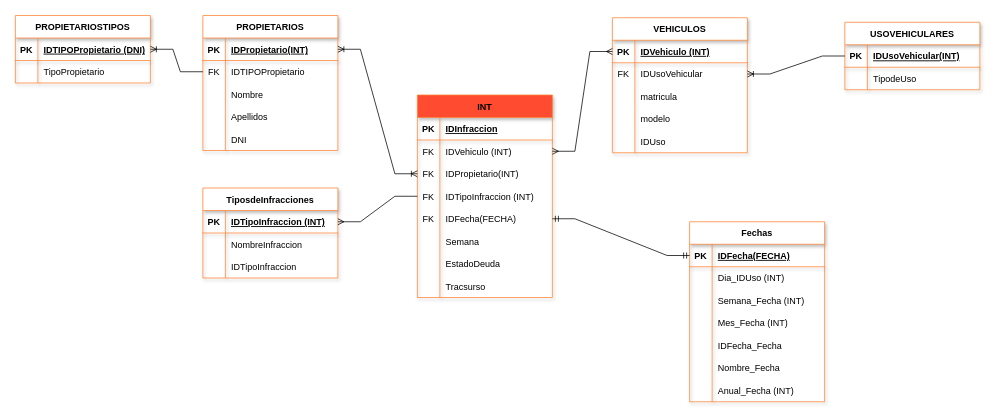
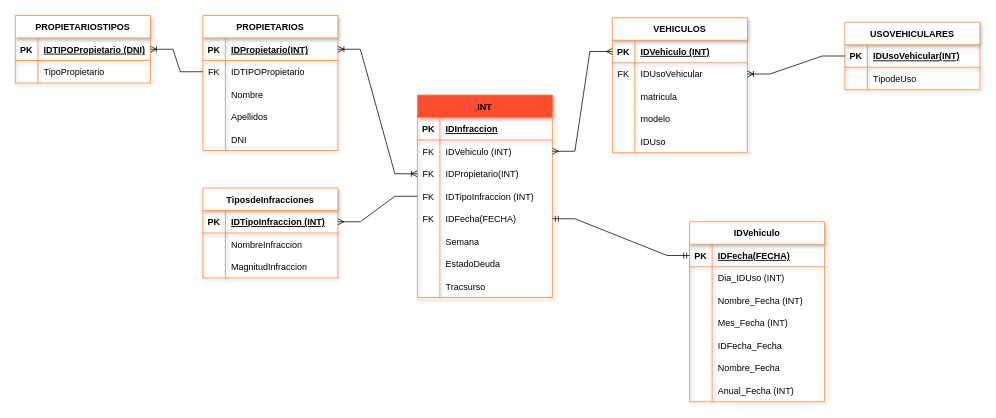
node "Fechas": label "Fechas" -> "IDVehiculo"
node "IDTipoInfraccion": label "IDTipoInfraccion" -> "MagnitudInfraccion"
node "Semana_Fecha (INT)": label "Semana_Fecha (INT)" -> "Nombre_Fecha (INT)"
